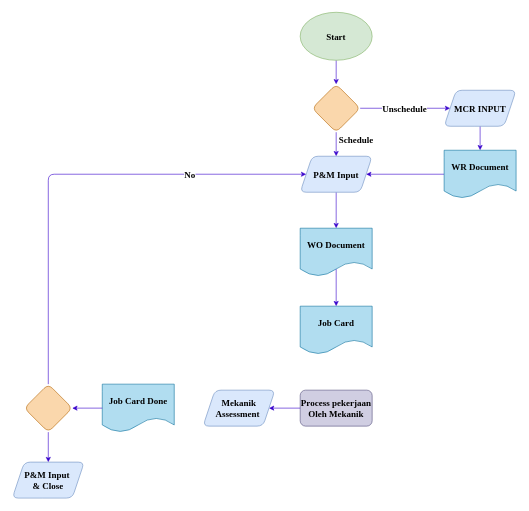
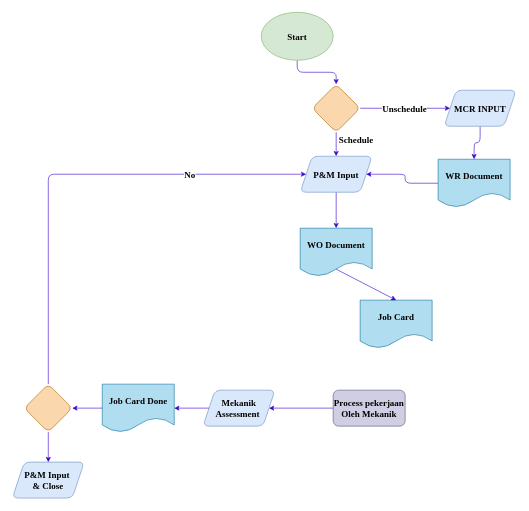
node "Start": moved (336, 36) -> (297, 36)
node "WR Document": moved (480, 174) -> (474, 183)
node "Job Card": moved (336, 330) -> (396, 324)
edge "Mekanik Assessment" -> "Job Card Done": added
node "Process pekerjaan Oleh Mekanik": moved (336, 408) -> (369, 408)
